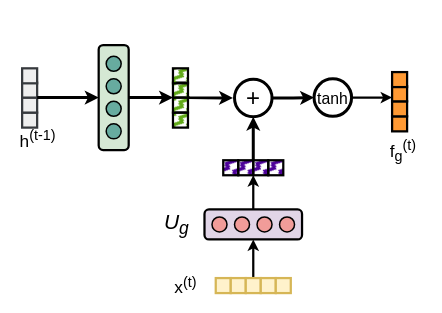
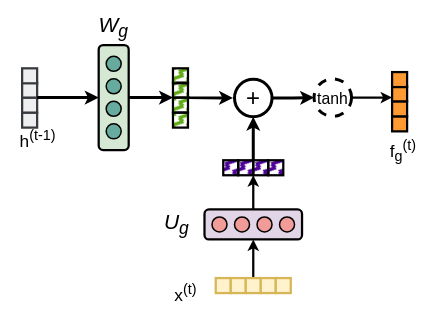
node "Wg": added
node "tanh": style solid -> dashed
node "x(t)": moved (186, 285) -> (186, 293)
